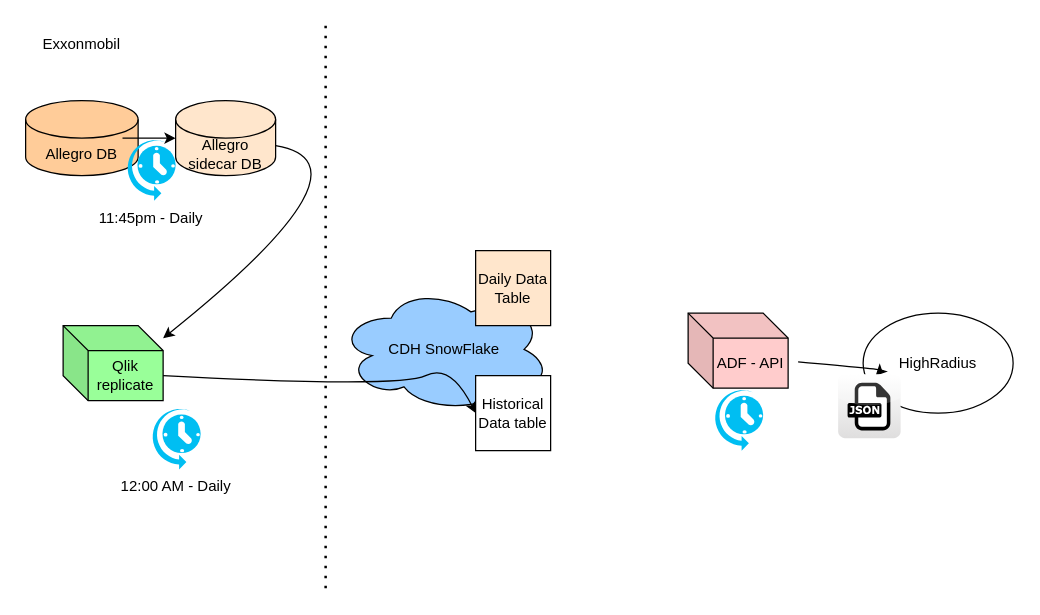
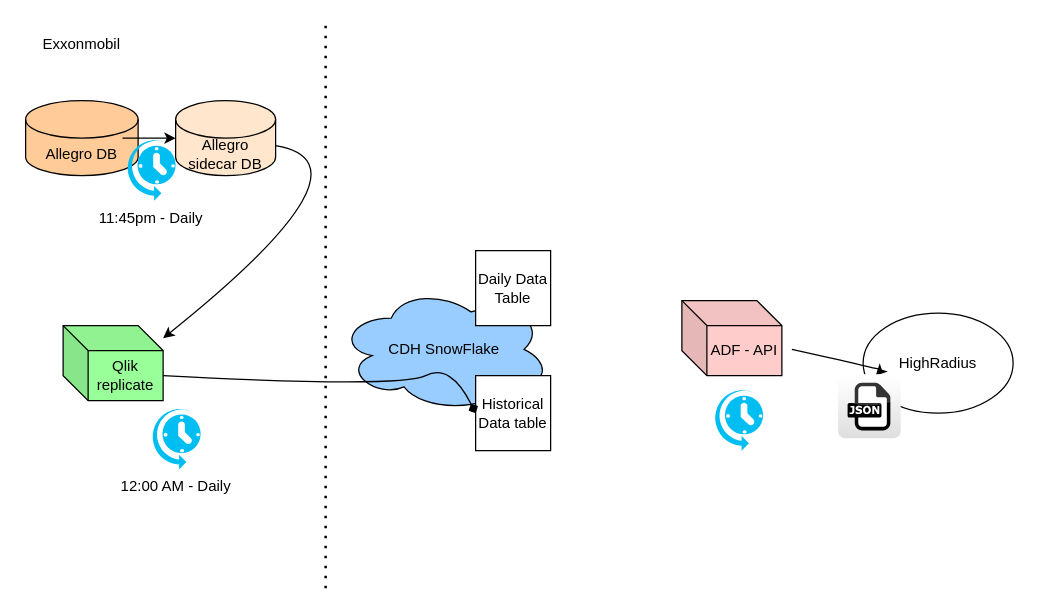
node "Daily Data Table": fillcolor #ffe6cc -> #ffffff
node "ADF - API": moved (738, 351) -> (732, 338)
edge "Qlik replicate" -> "Historical Data table": arrowhead classic -> diamond
